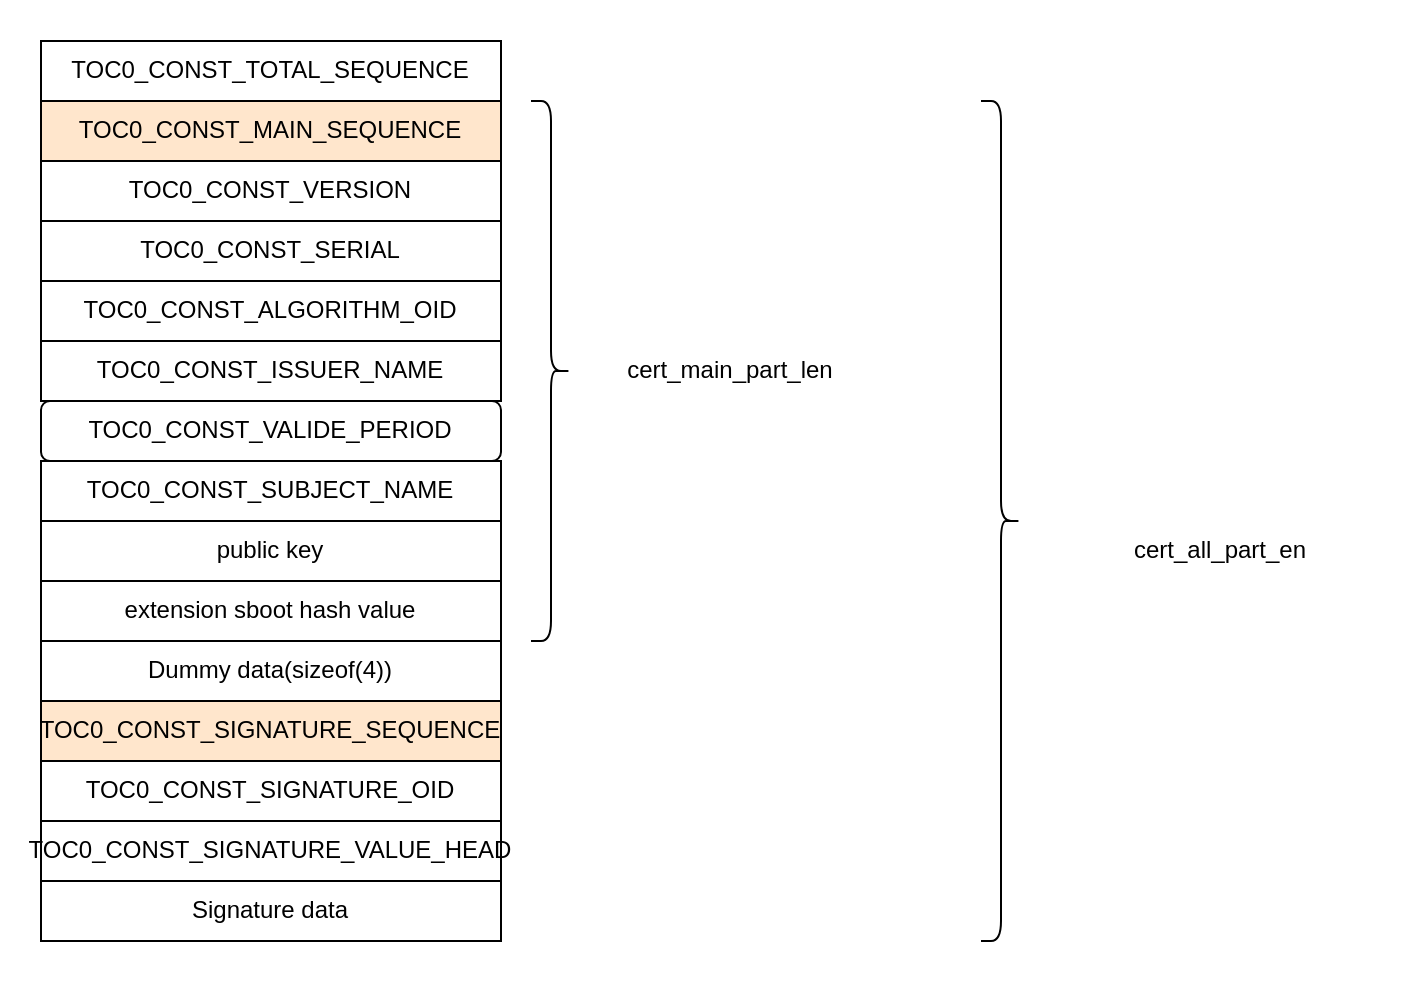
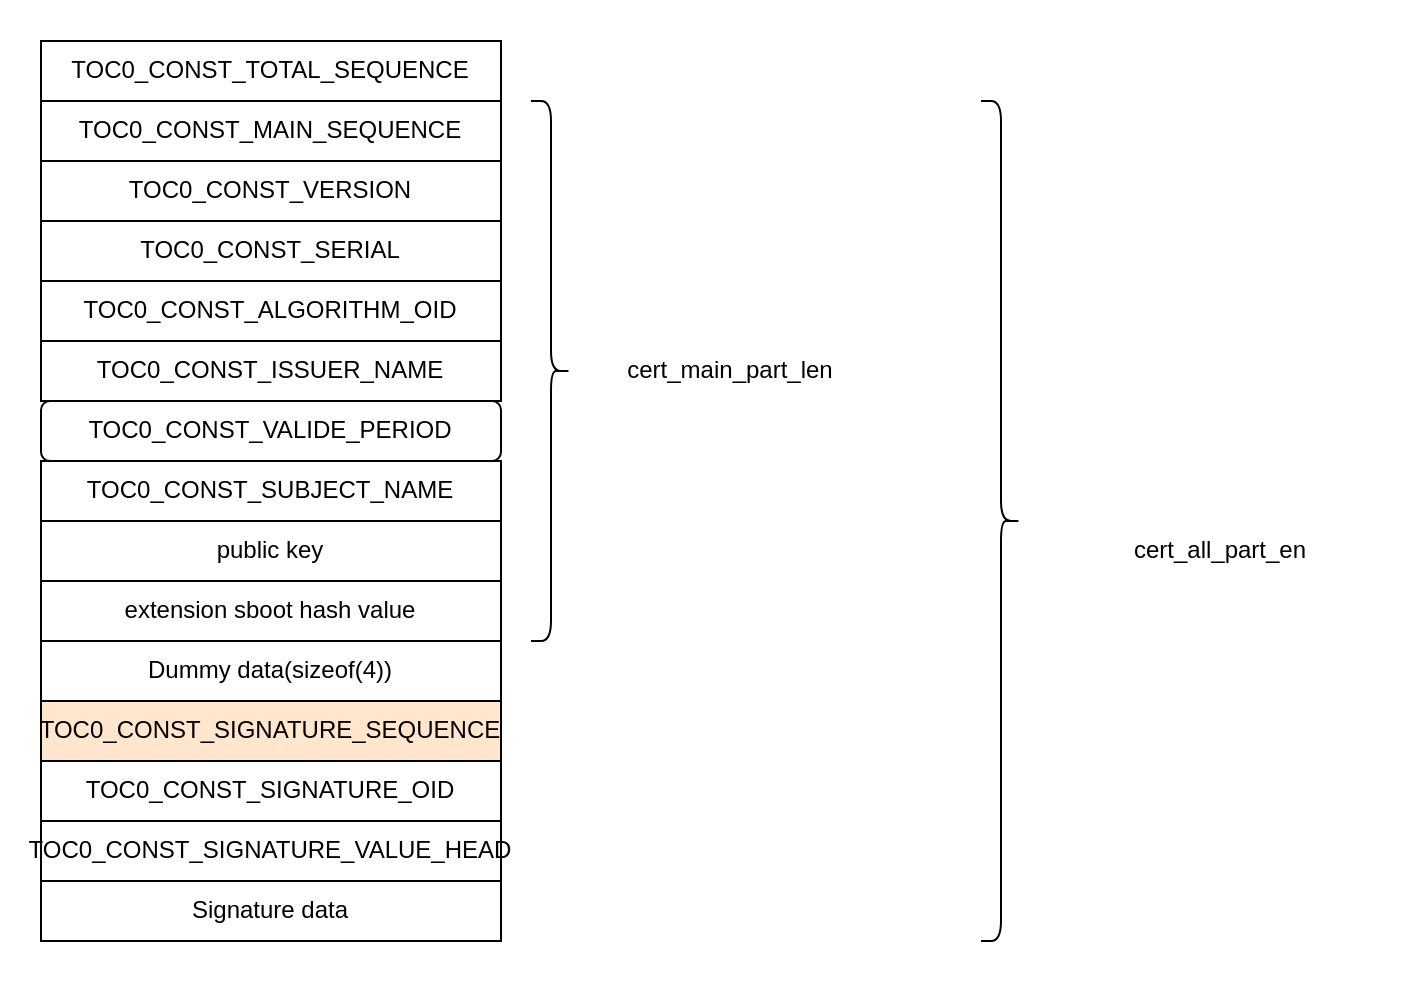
node "TOC0_CONST_MAIN_SEQUENCE": fillcolor #ffe6cc -> #ffffff
